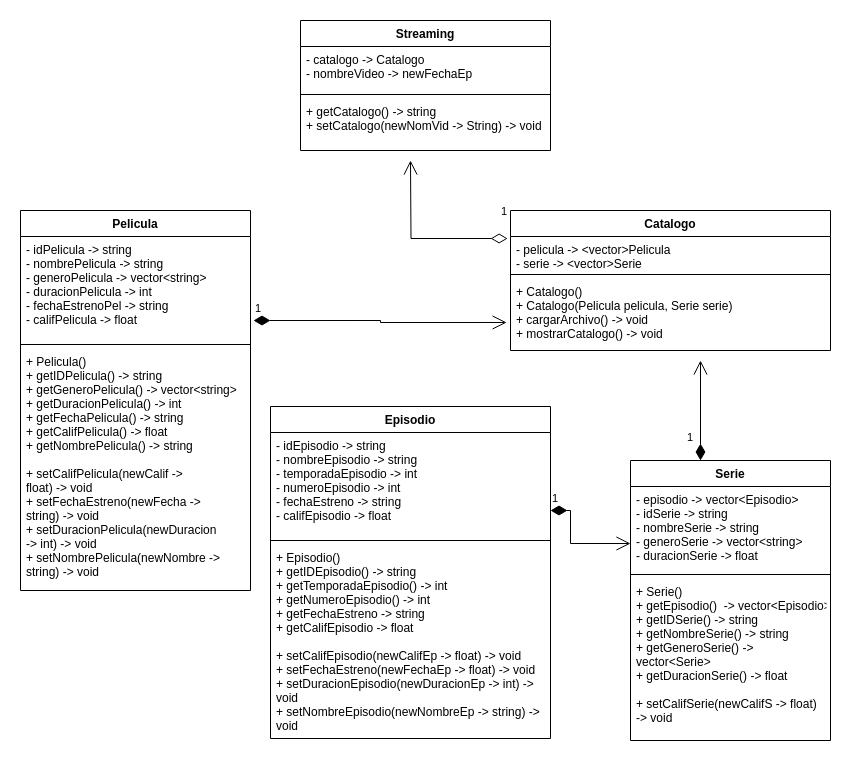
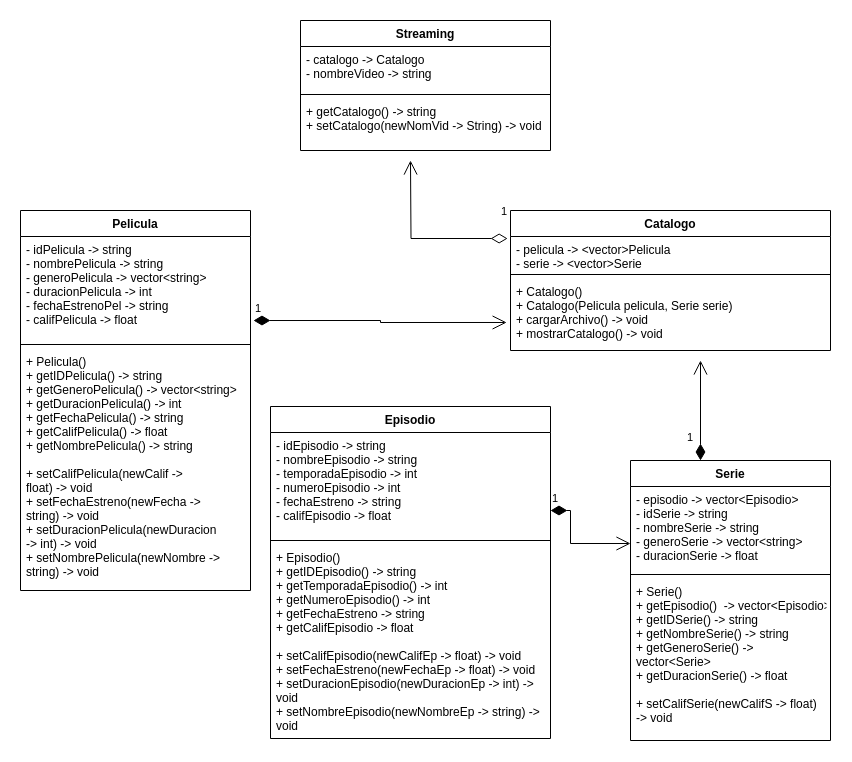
node "- catalogo -> Catalogo - nombreVideo -> newFechaEp": label "- catalogo -> Catalogo - nombreVideo -> newFechaEp" -> "- catalogo -> Catalogo - nombreVideo -> string"
